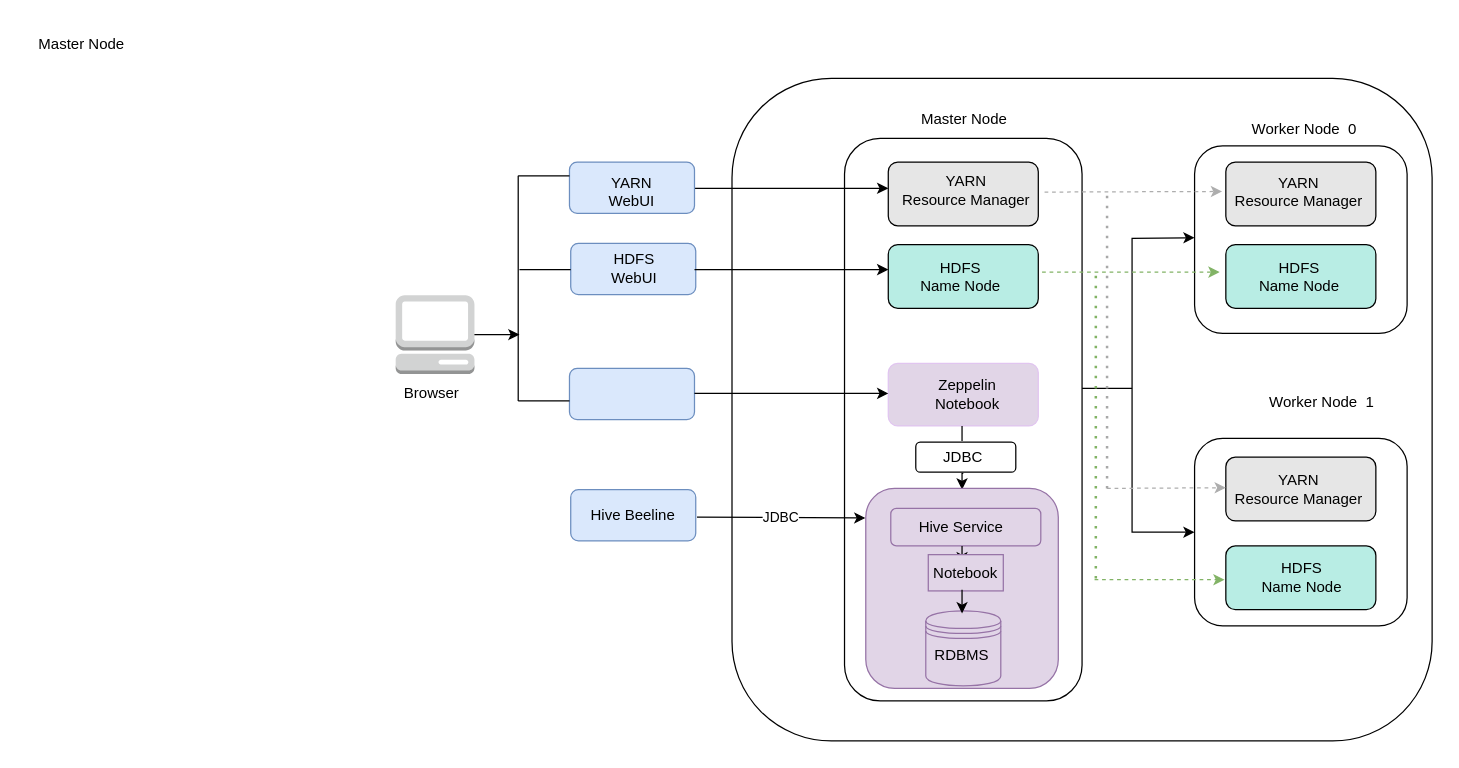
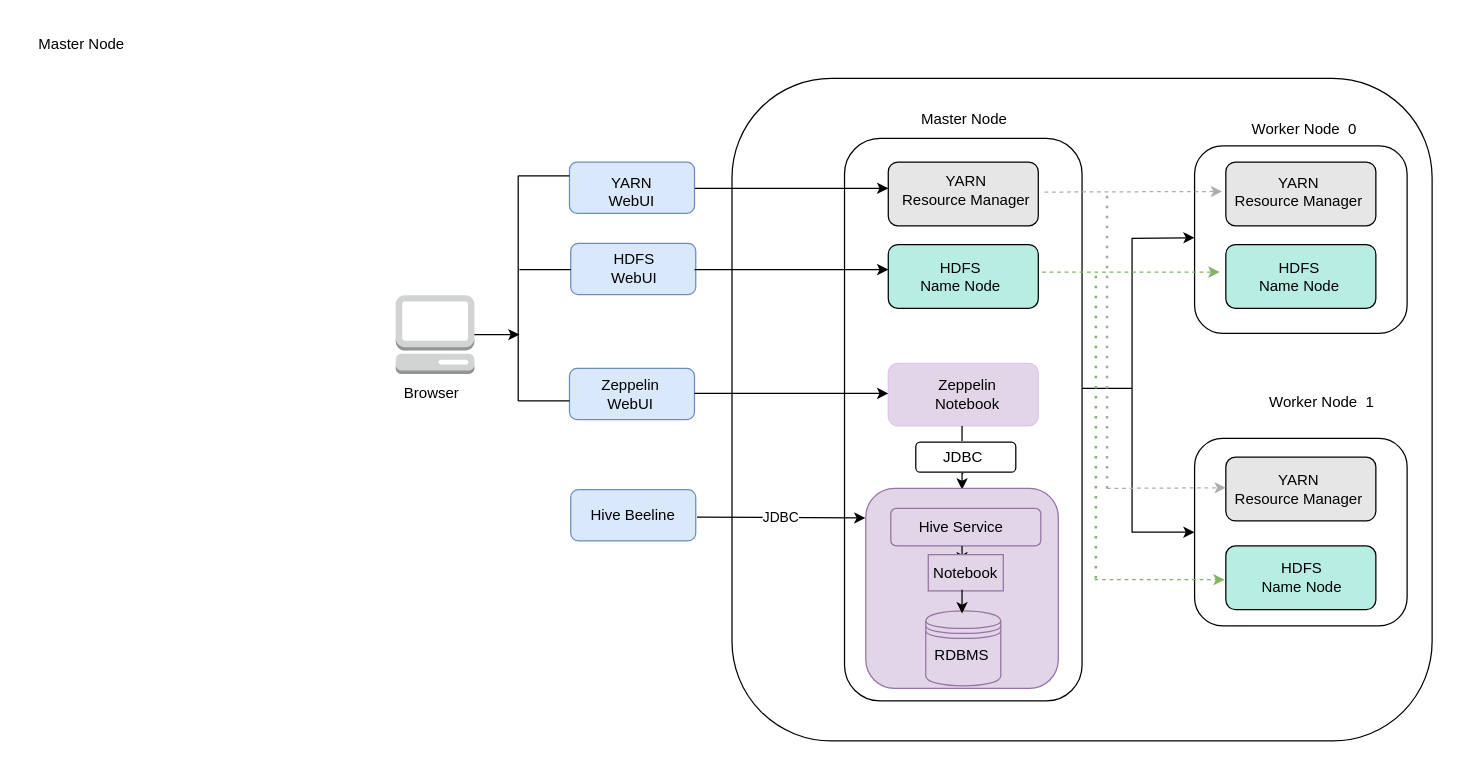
node "Zeppelin WebUI": added
